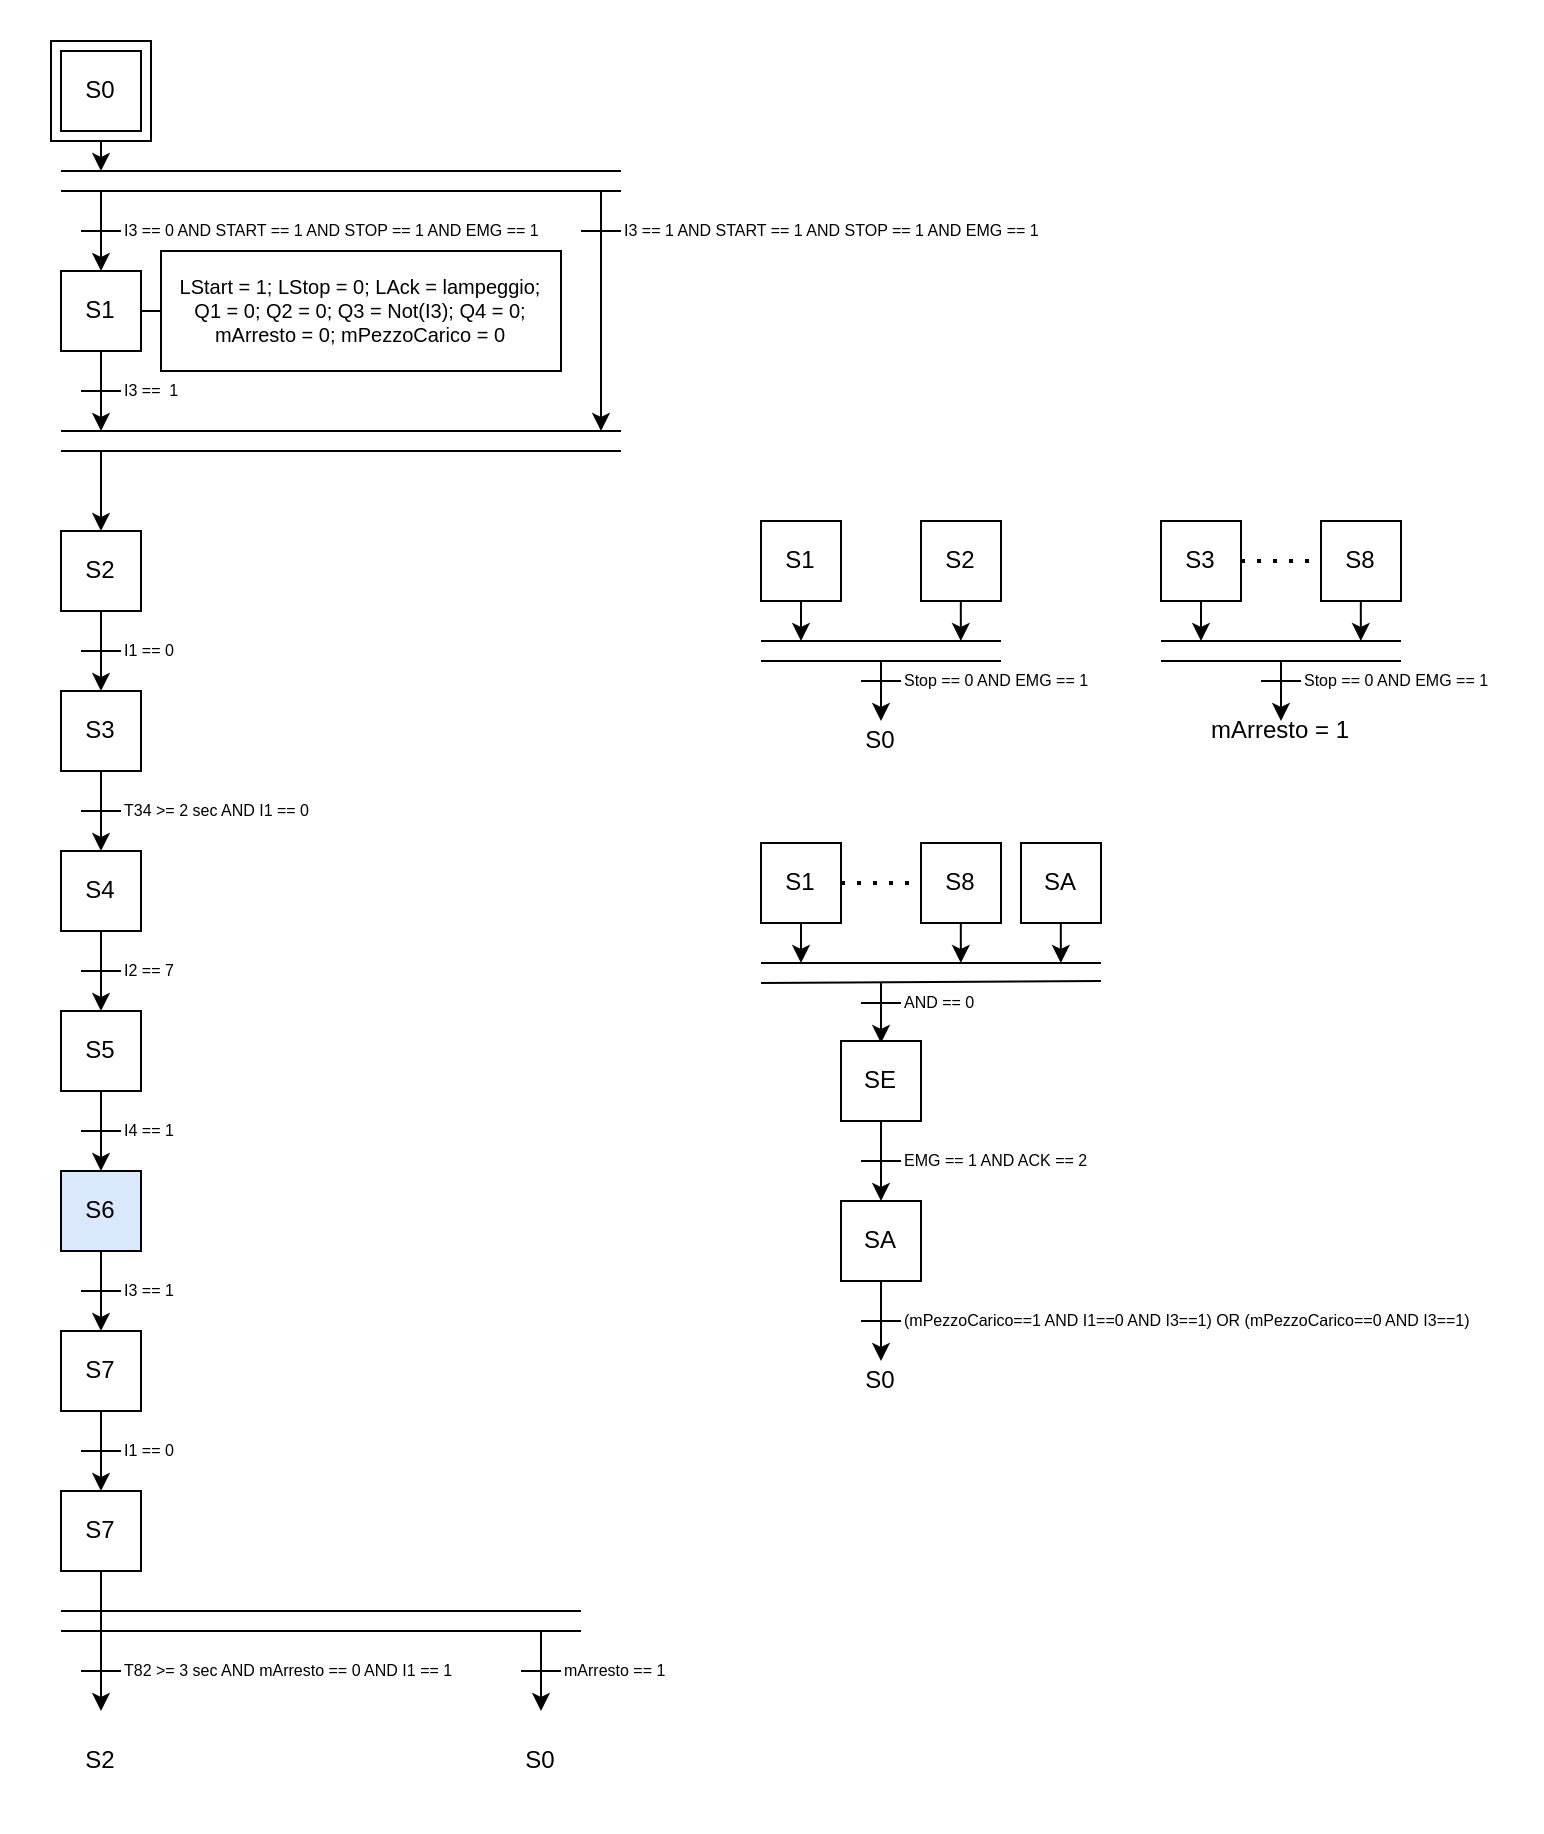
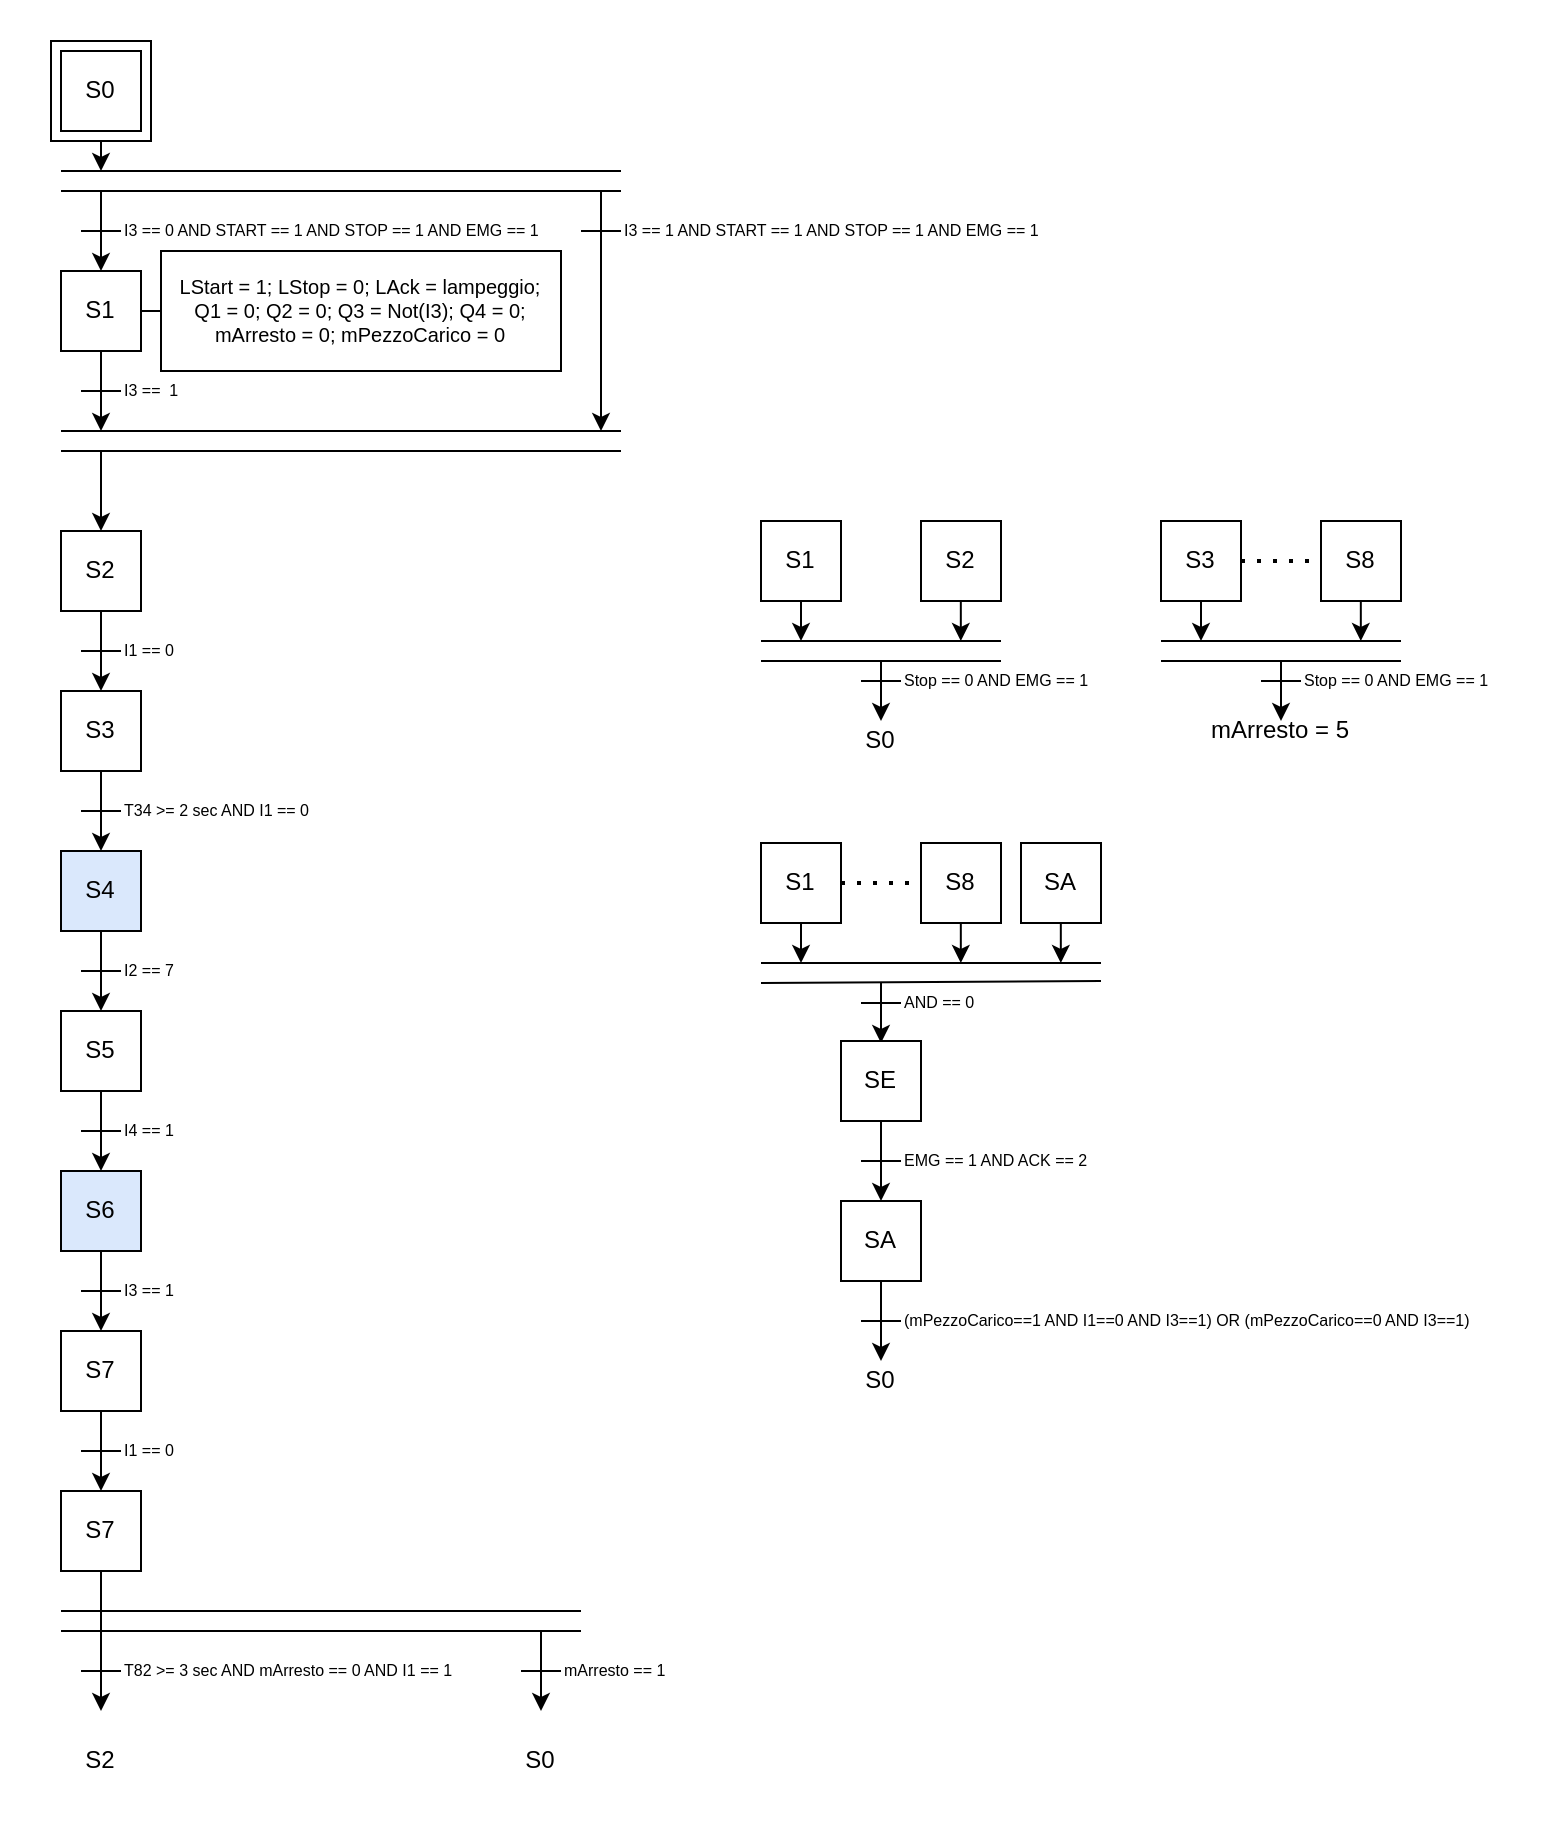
node "mArresto = 1": label "mArresto = 1" -> "mArresto = 5"
node "S4": fillcolor #ffffff -> #dae8fc
